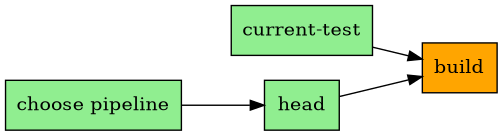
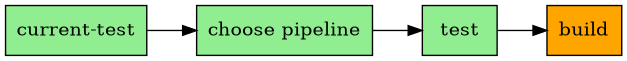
edge "current-test" -> "build": now "current-test" -> "choose pipeline"
node "head": label "head" -> "test"
